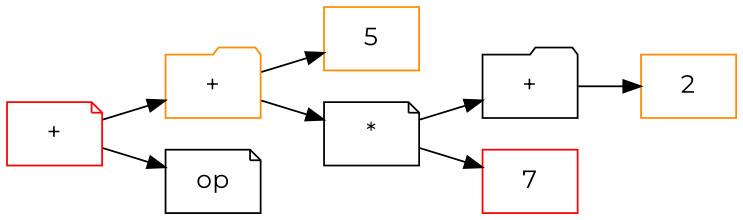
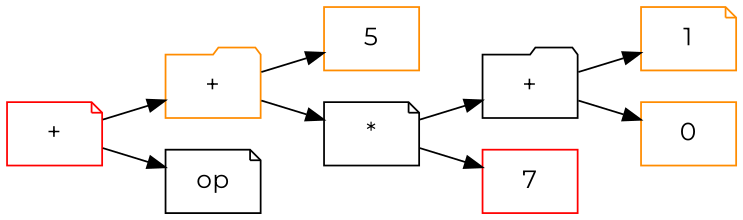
node "1": added
node "2": label "2" -> "0"
